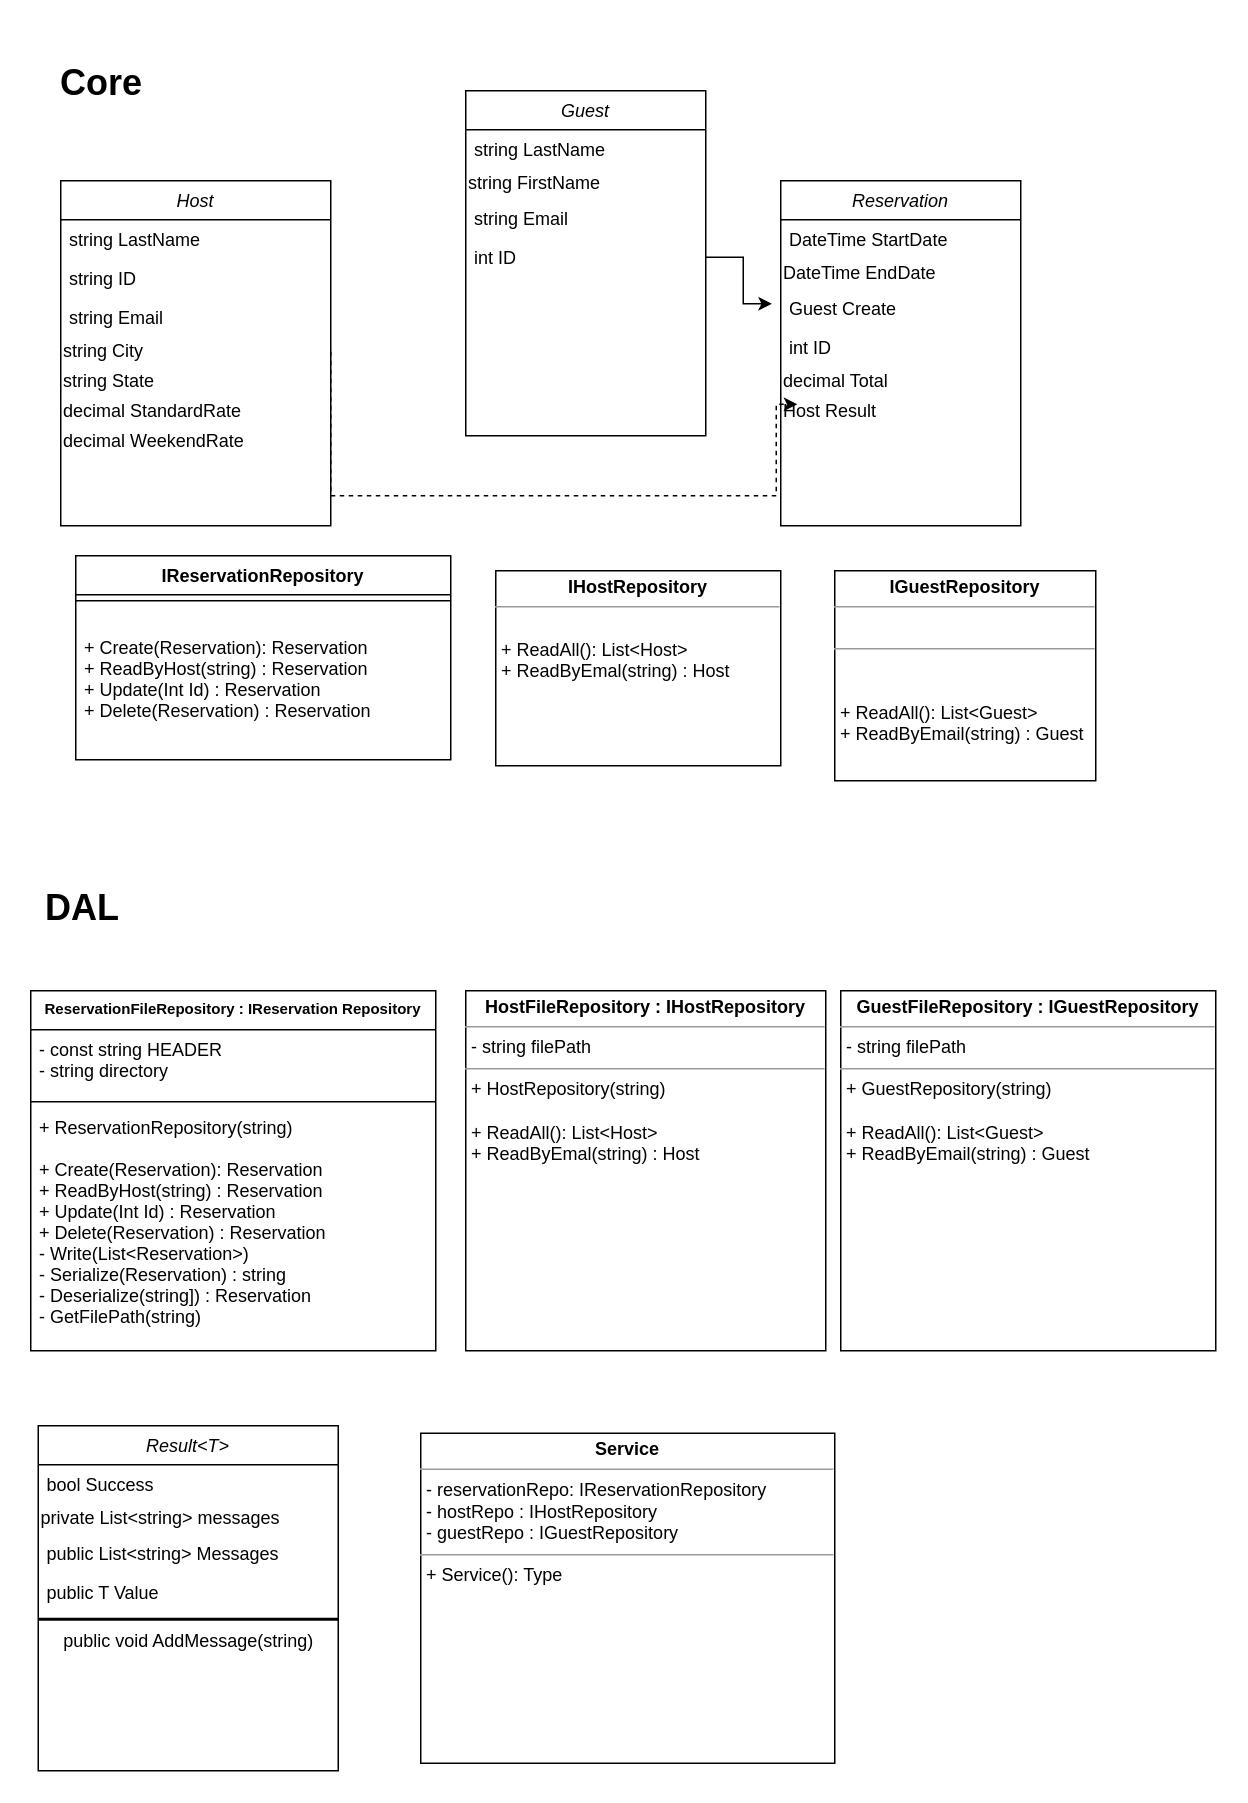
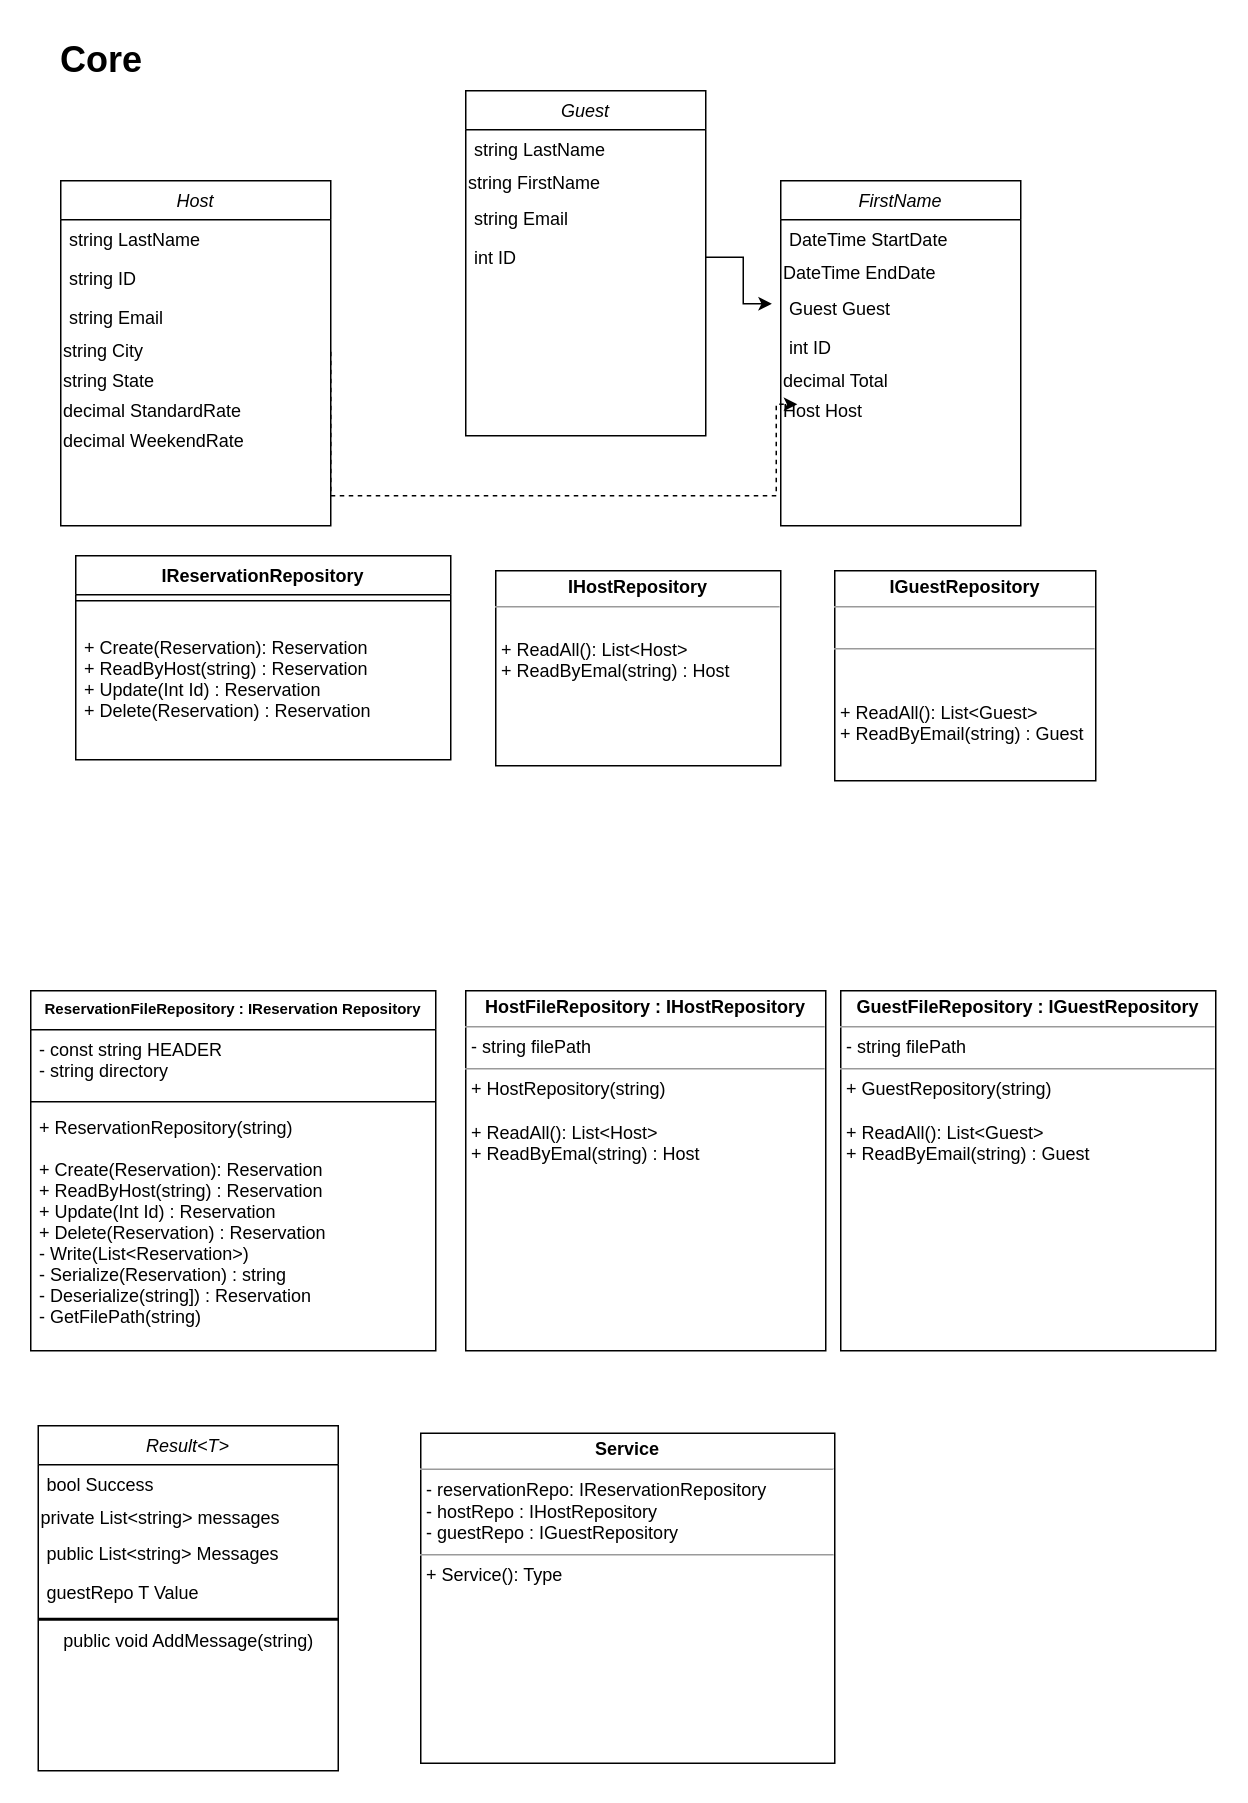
node "Core": moved (196, 83) -> (196, 61)
node "Reservation": label "Reservation" -> "FirstName"
node "Guest Create": label "Guest Create" -> "Guest Guest"
node "Host Result": label "Host Result" -> "Host Host"
node "DAL": removed
node "public T Value": label "public T Value" -> "guestRepo T Value"
